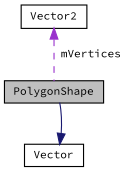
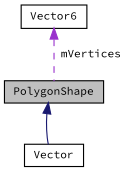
node "Vector2": label "Vector2" -> "Vector6"
edge "PolygonShape" -> "Vector": reversed
